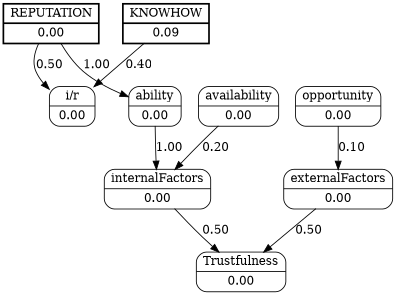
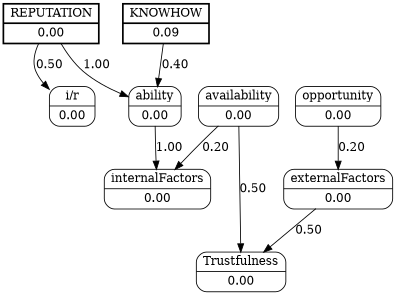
edge "KNOWHOW" -> "i/r": now "KNOWHOW" -> "ability"
edge "opportunity" -> "externalFactors": label "0.10" -> "0.20"
edge "internalFactors" -> "Trustfulness": now "availability" -> "Trustfulness"
